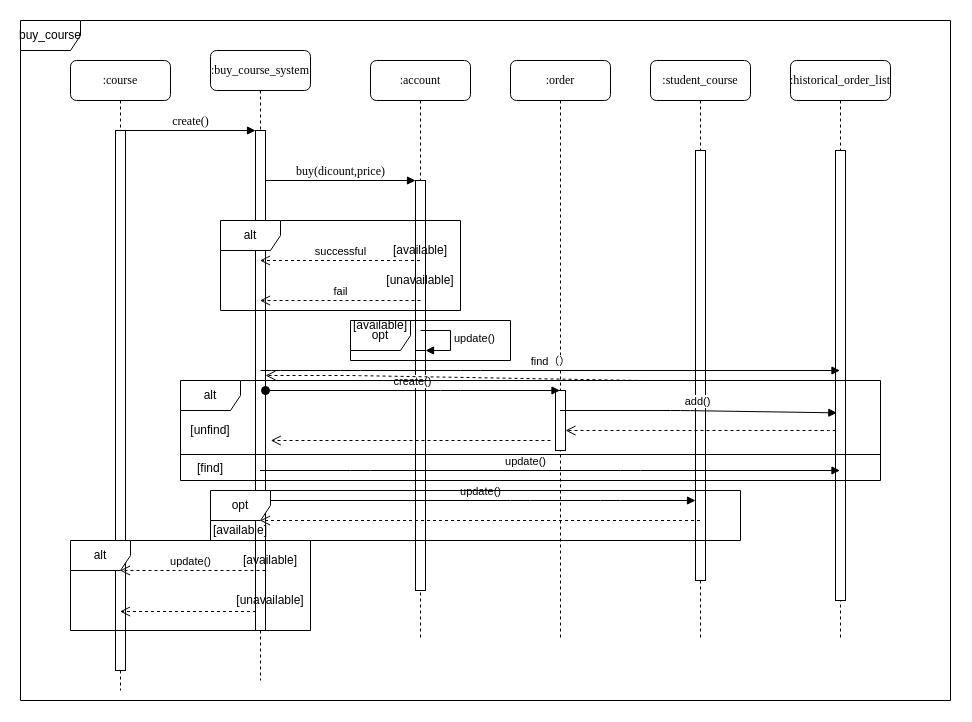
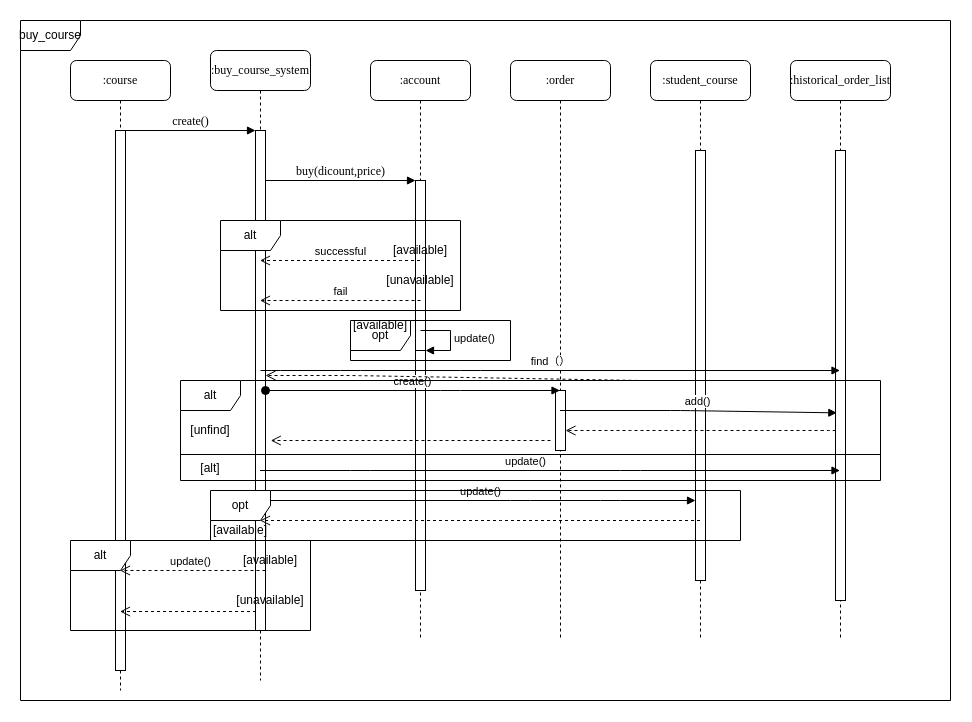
node "[find]": label "[find]" -> "[alt]"
